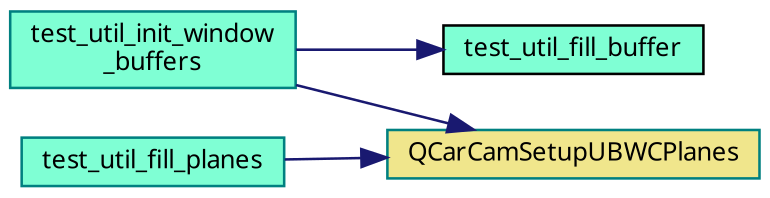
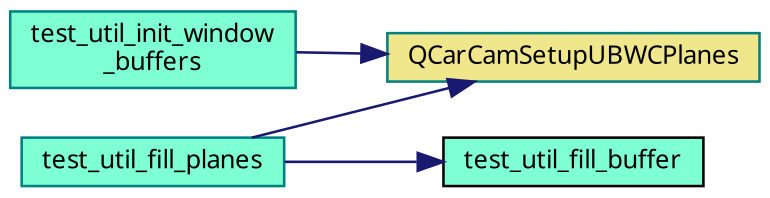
edge "test_util_init_window _buffers" -> "test_util_fill_buffer": now "test_util_fill_planes" -> "test_util_fill_buffer"
